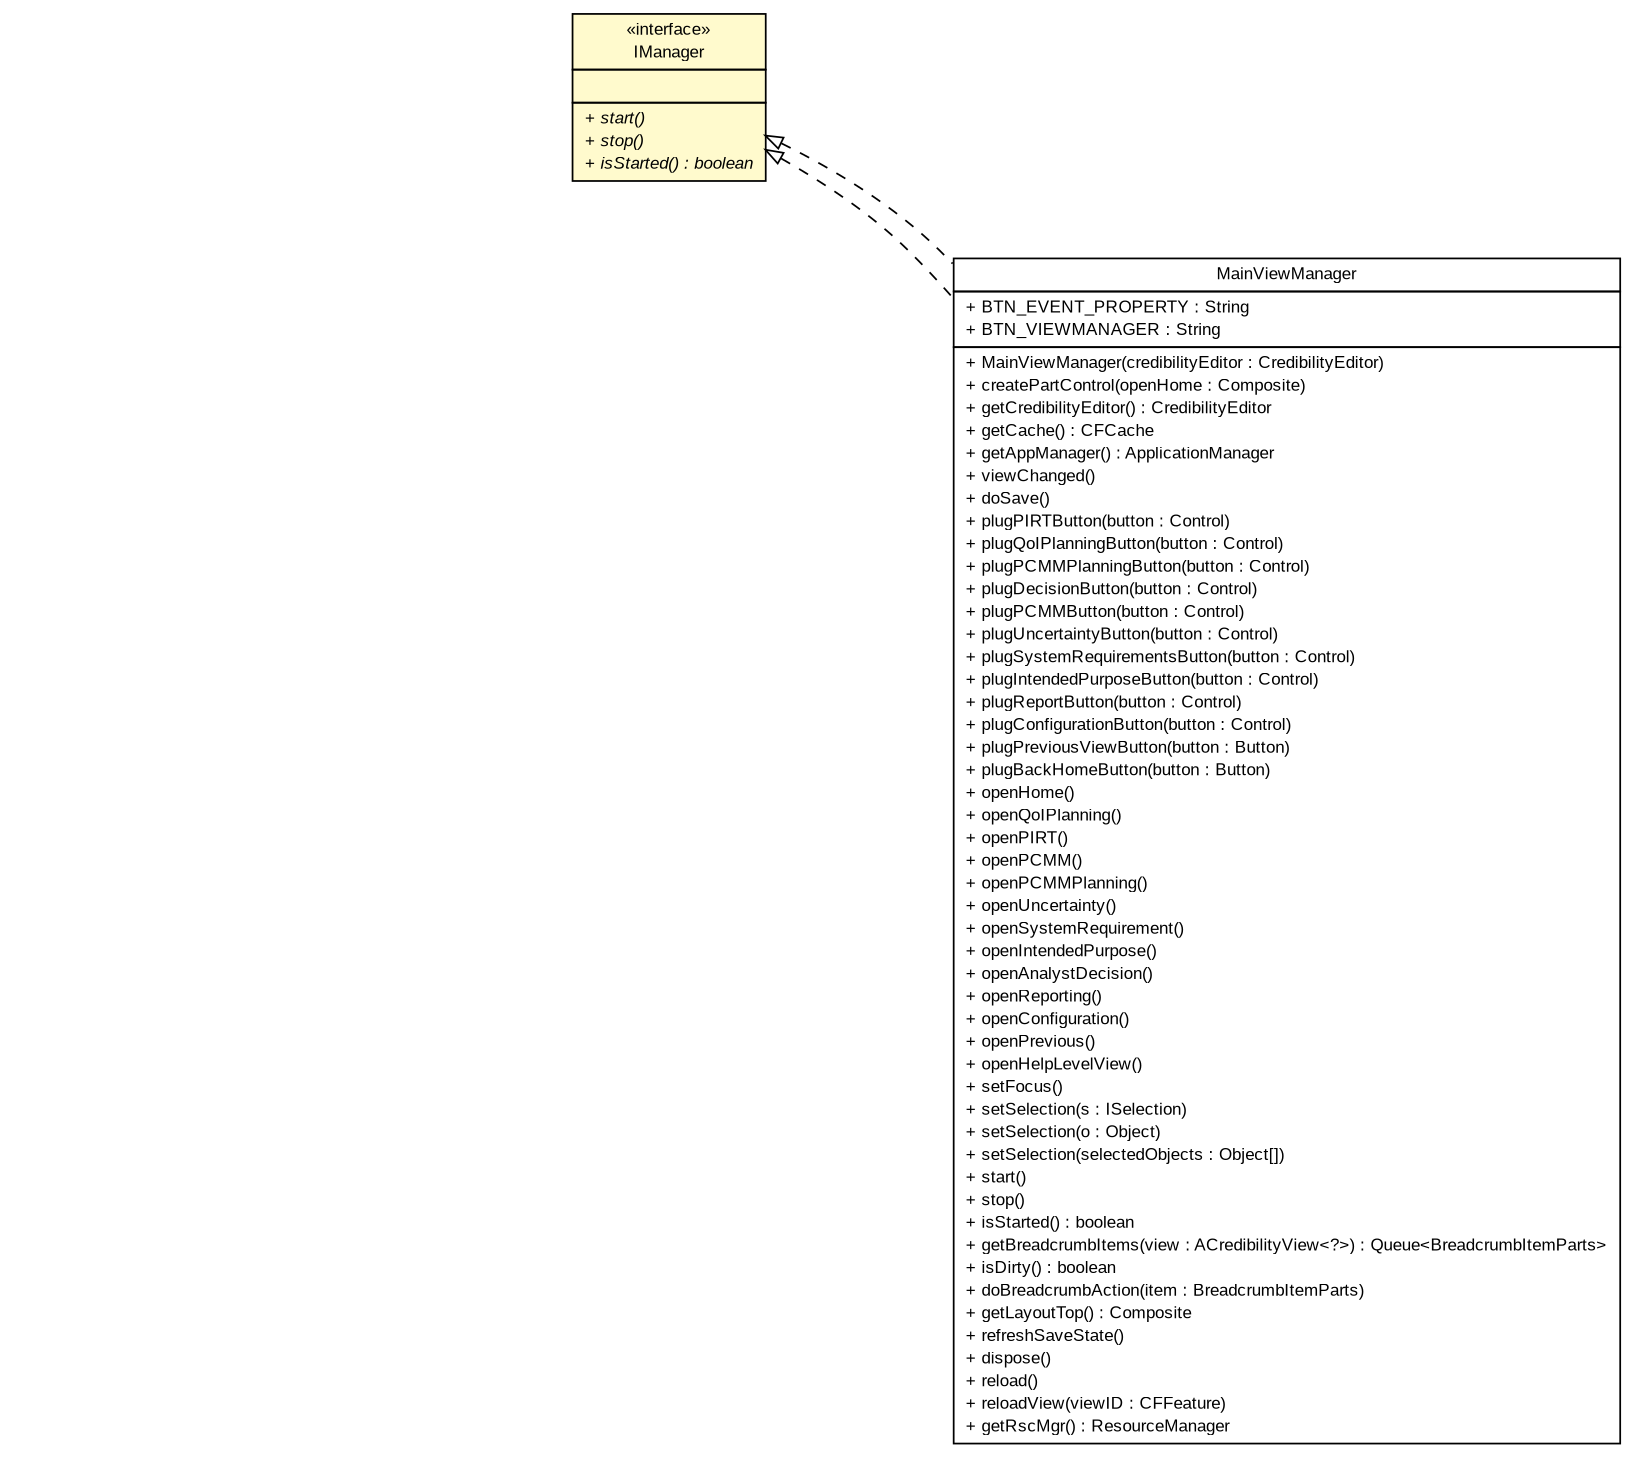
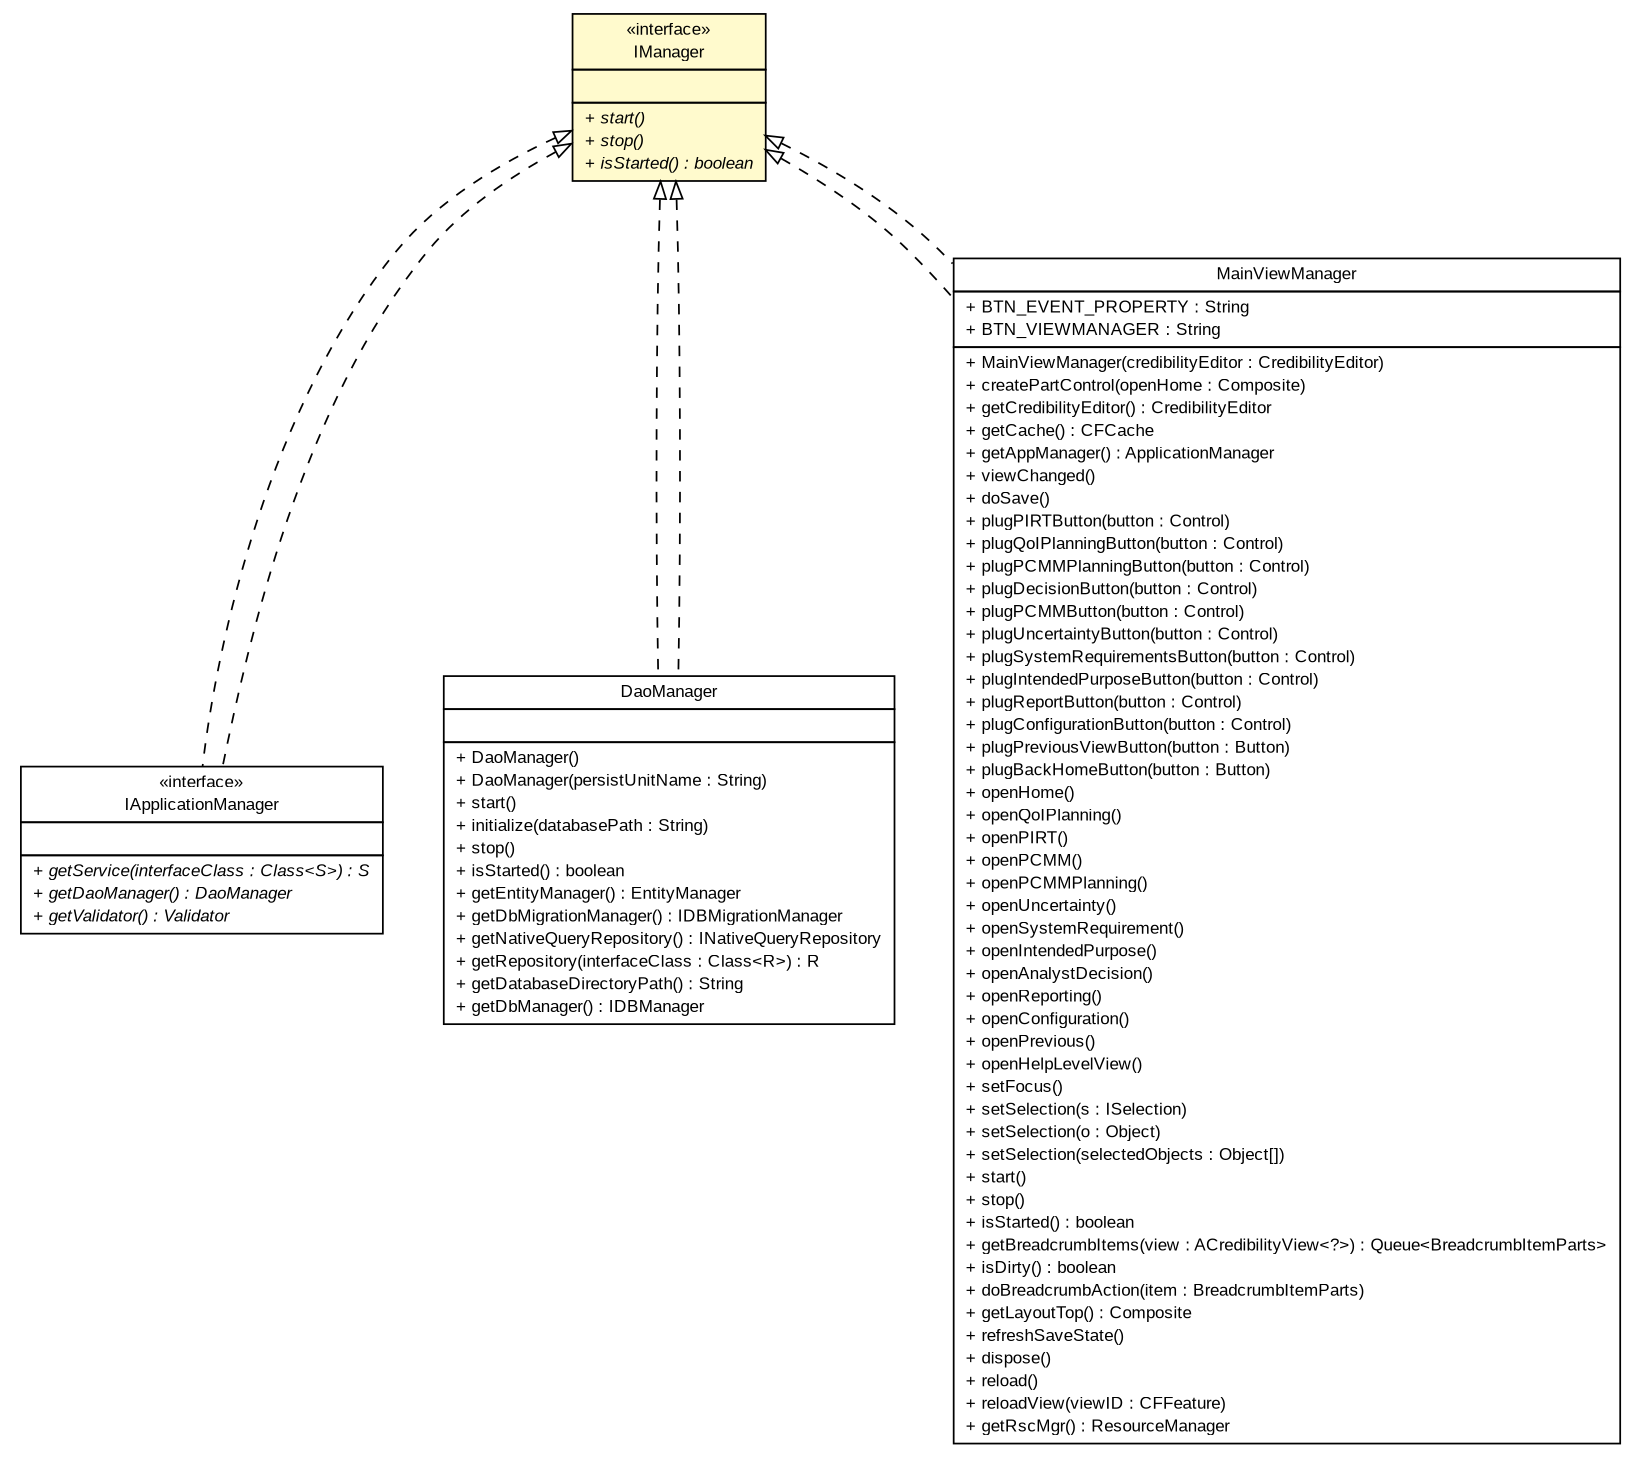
node "IApplicationManager": added
node "DaoManager": added
